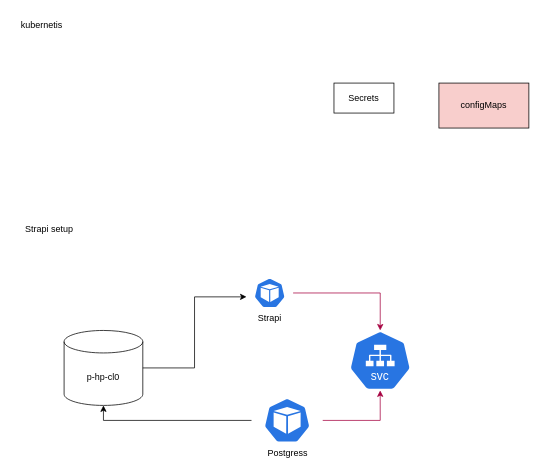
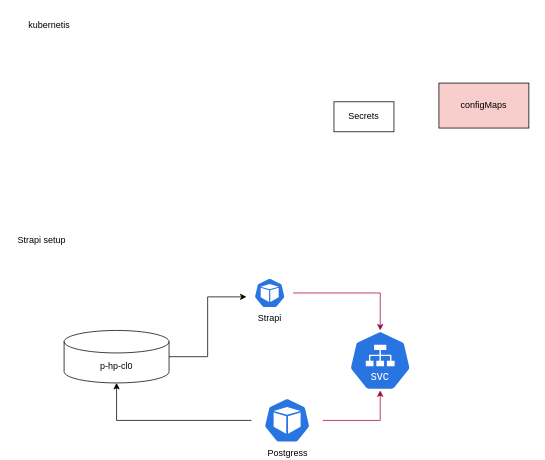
node "kubernetis": moved (42, 30) -> (49, 30)
node "Secrets": moved (364, 98) -> (364, 117)
node "Strapi setup": moved (49, 229) -> (42, 240)
node "p-hp-cl0": size 79x75 -> 105x53
